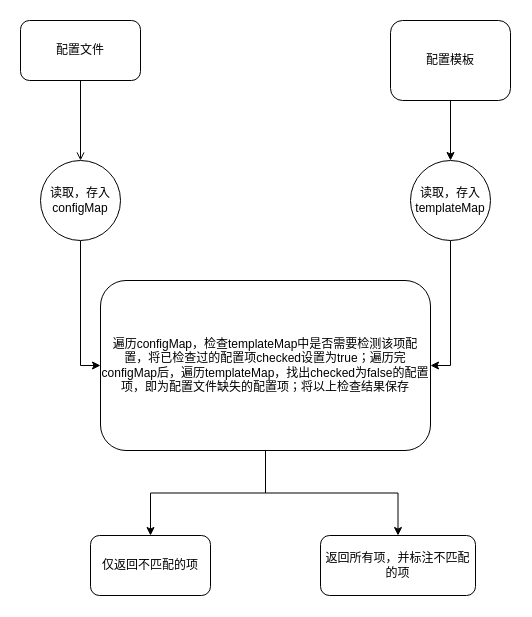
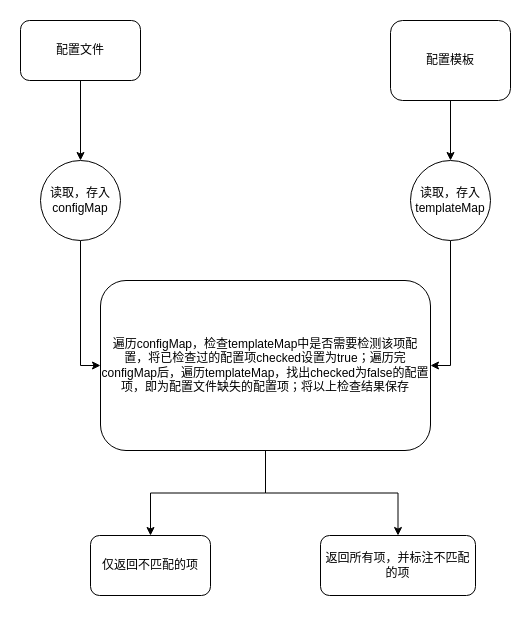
edge "配置文件" -> "读取，存入configMap": arrowhead open -> classic
